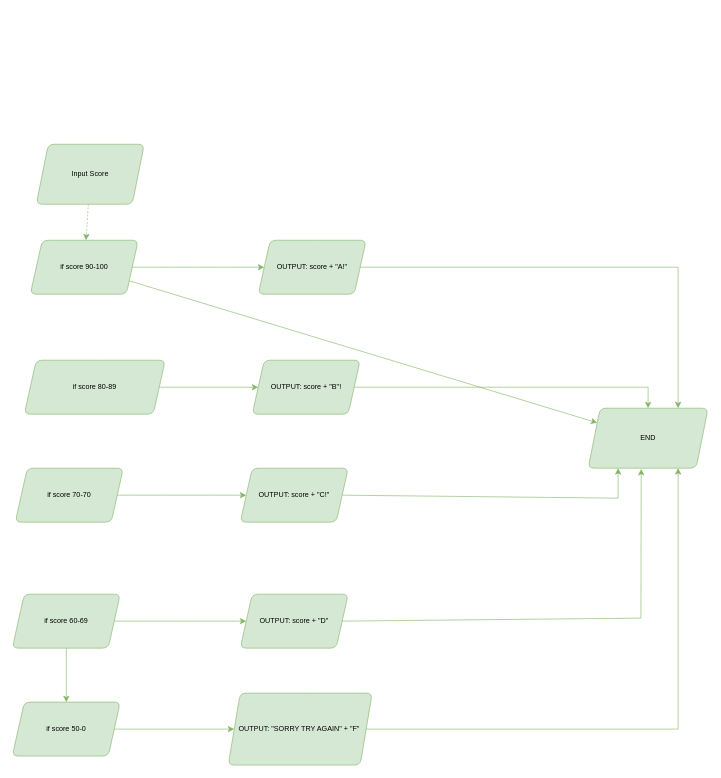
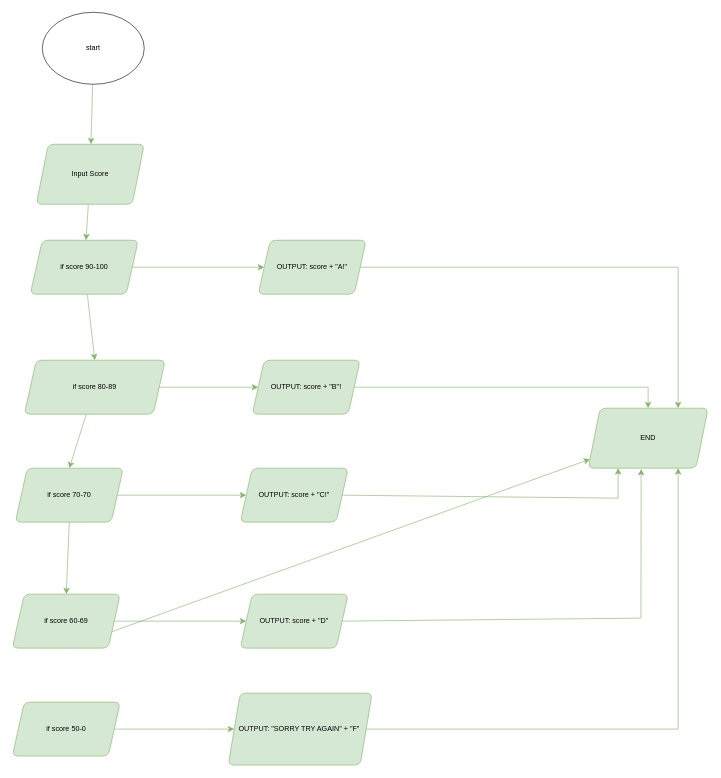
node "start": added
edge "start" -> "Input Score": added
edge "Input Score" -> "if score 90-100": style dashed -> solid
edge "if score 90-100" -> "END": now "if score 90-100" -> "if score 80-89"
edge "if score 80-89" -> "if score 70-70": added
edge "if score 70-70" -> "if score 60-69": added
edge "if score 60-69" -> "if score 50-0": now "if score 60-69" -> "END"
